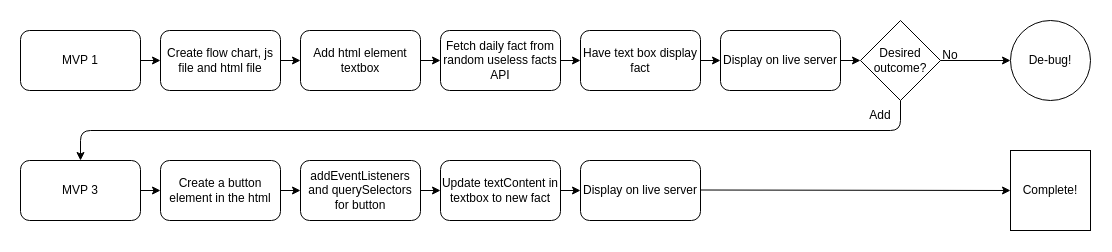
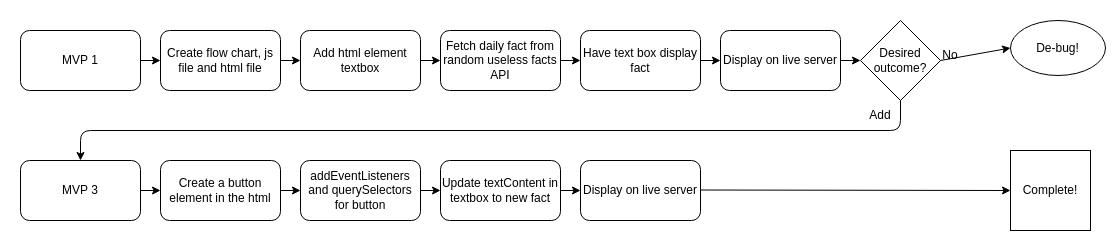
node "De-bug!": size 80x80 -> 95x55
